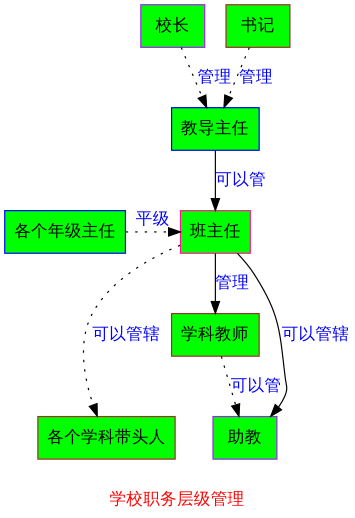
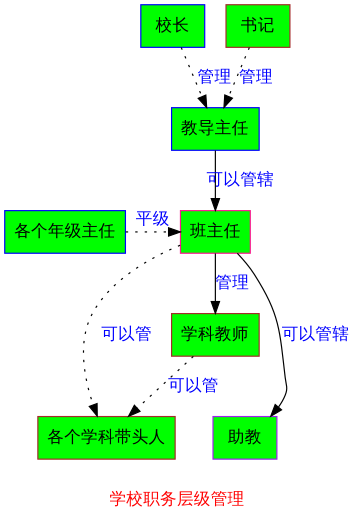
node "校长": color purple -> blue
edge "教导主任" -> "班主任": label "可以管" -> "可以管辖"
edge "班主任" -> "各个学科带头人": label "可以管辖" -> "可以管"
edge "学科教师" -> "助教": now "学科教师" -> "各个学科带头人"
